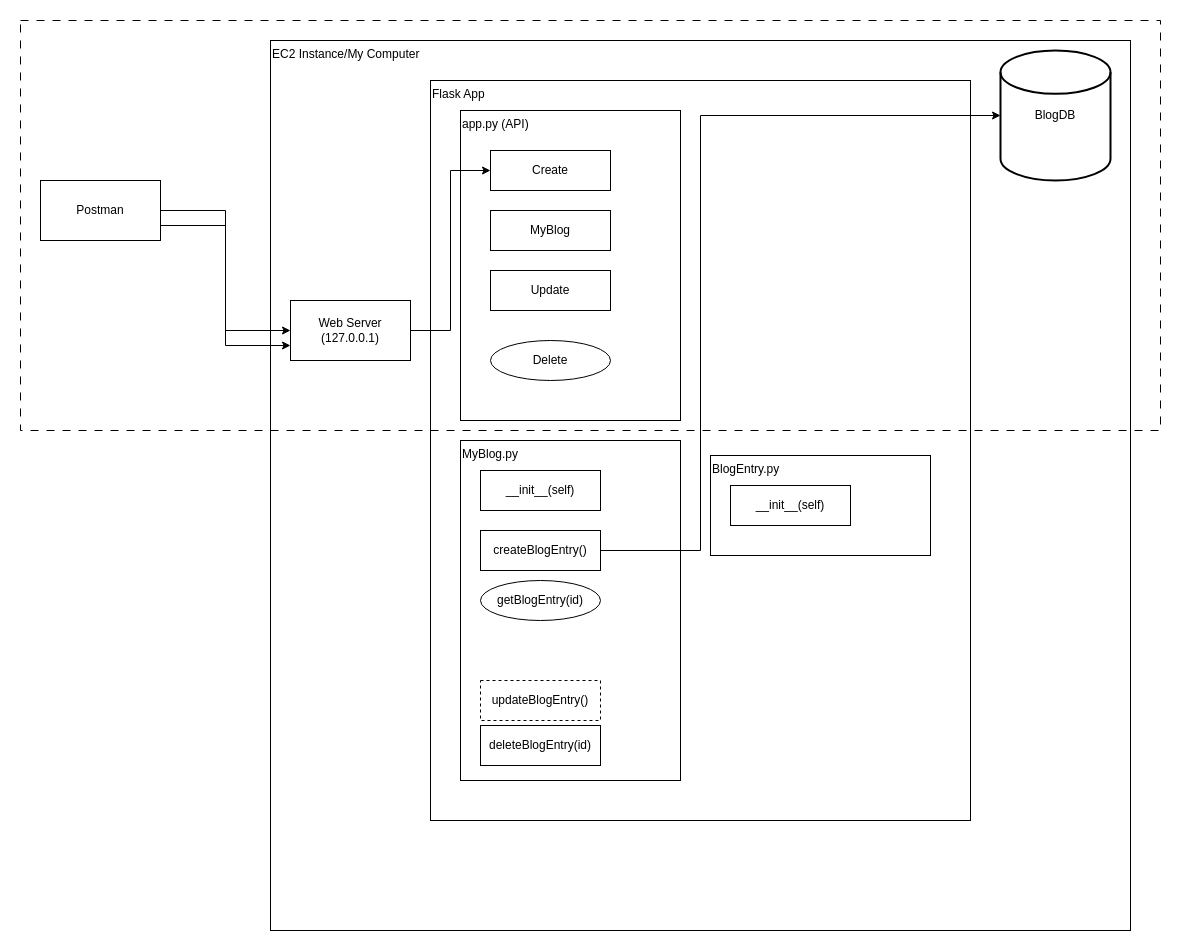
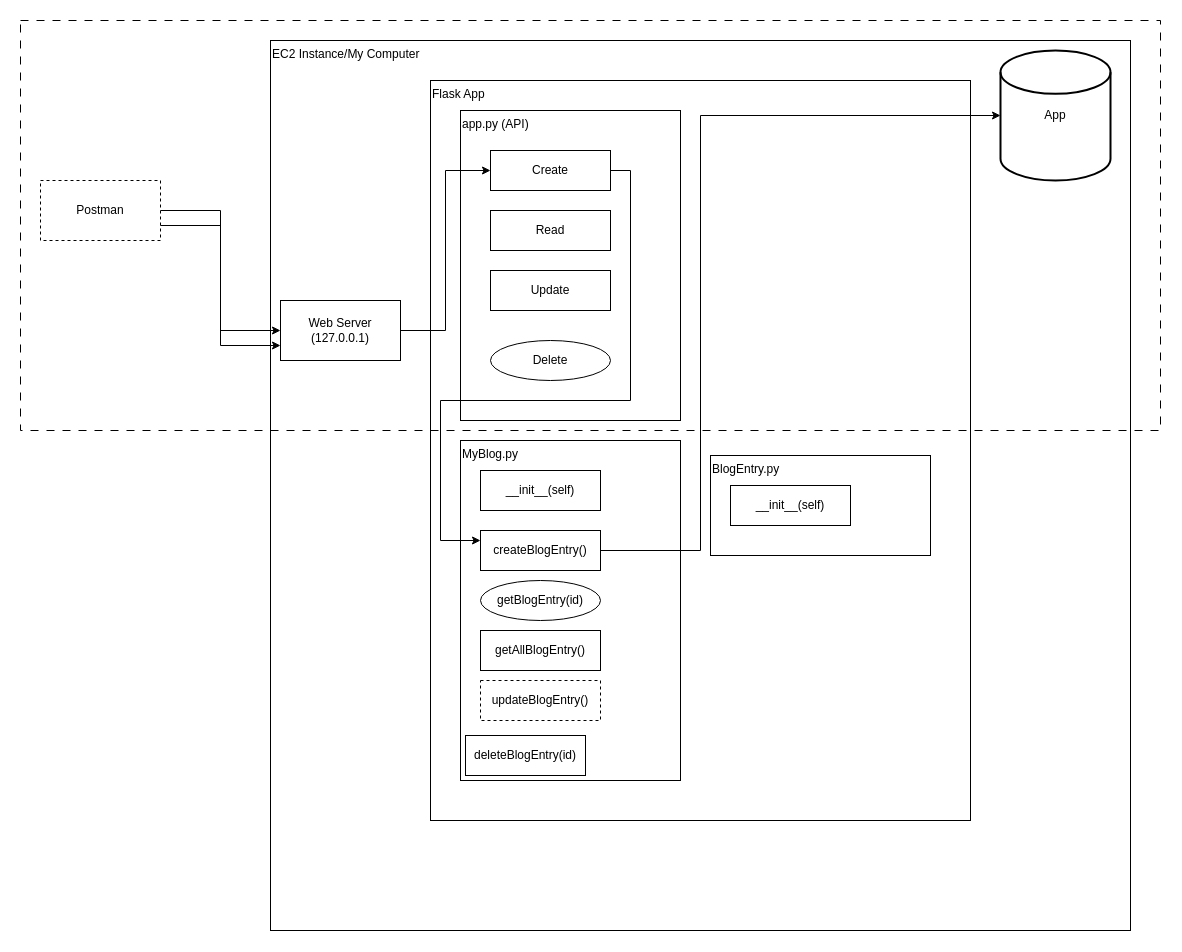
node "BlogDB": label "BlogDB" -> "App"
node "Postman": style solid -> dashed
node "MyBlog": label "MyBlog" -> "Read"
node "Web Server (127.0.0.1)": moved (351, 331) -> (341, 331)
edge "Create" -> "createBlogEntry()": added
node "getAllBlogEntry()": added
node "deleteBlogEntry(id)": moved (541, 746) -> (526, 756)
